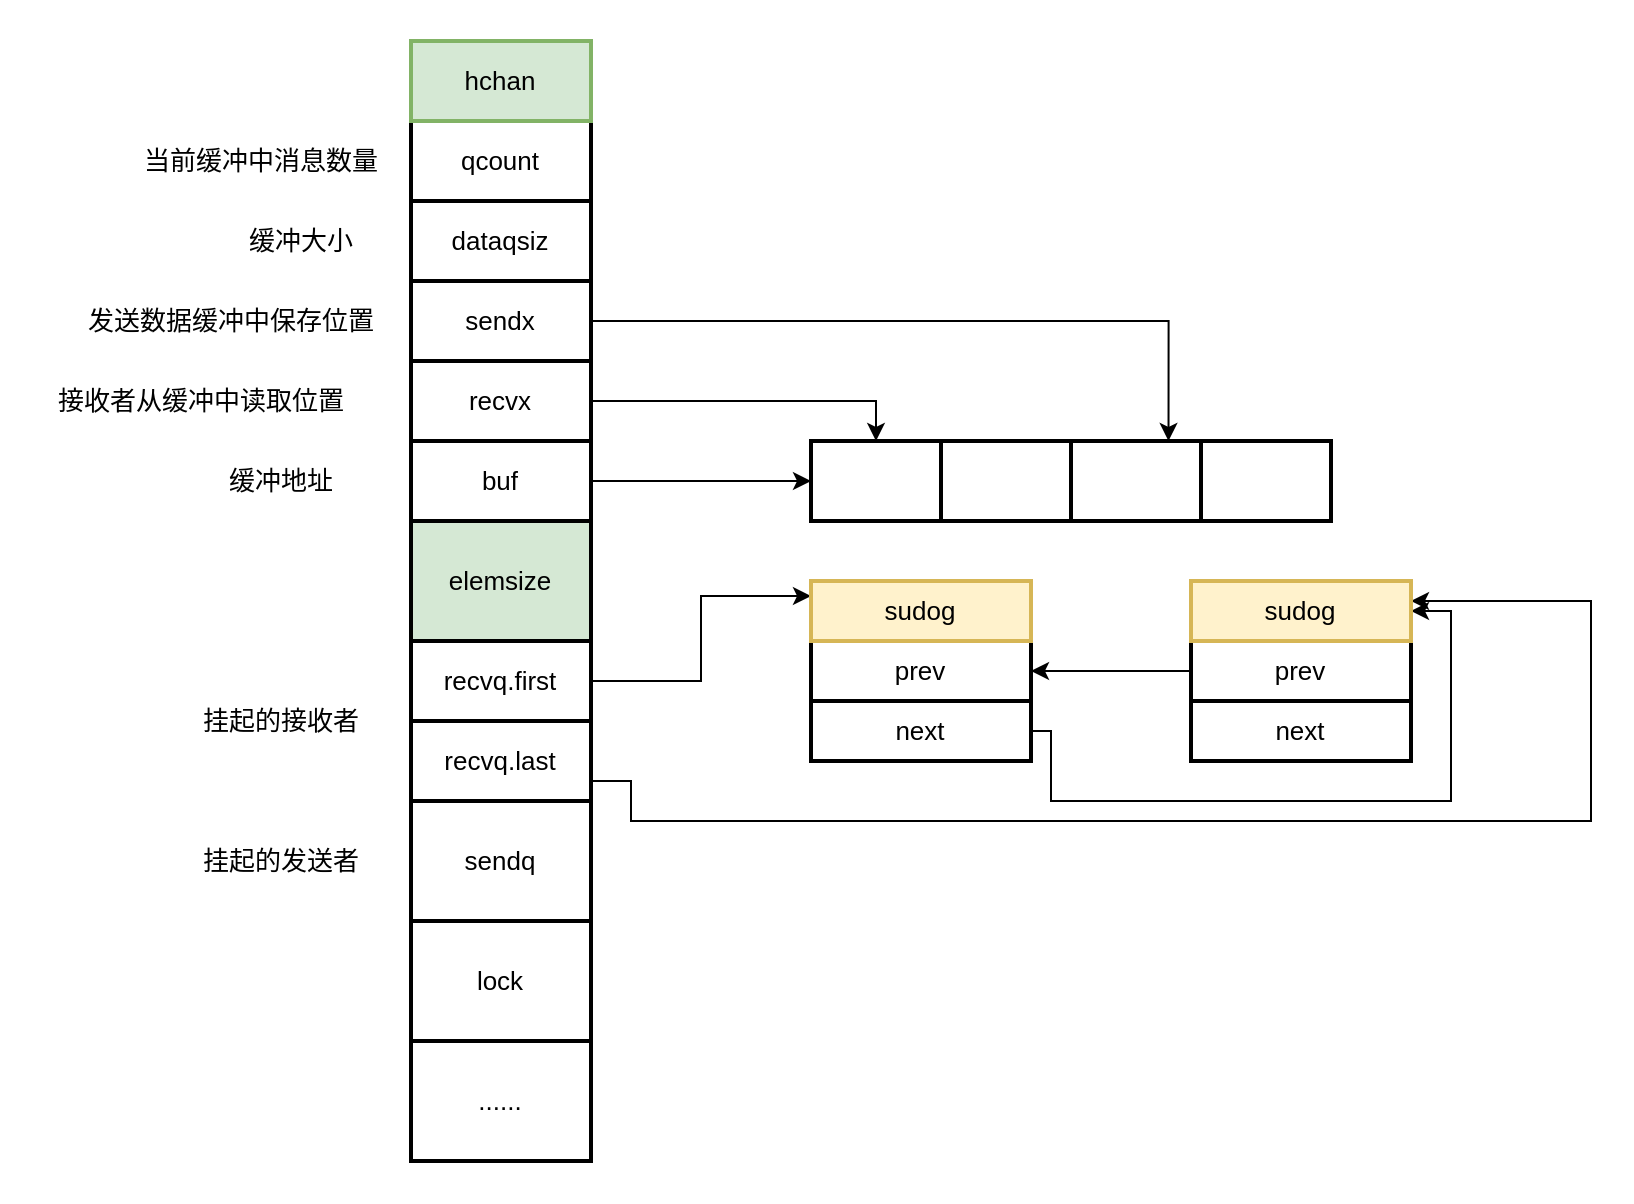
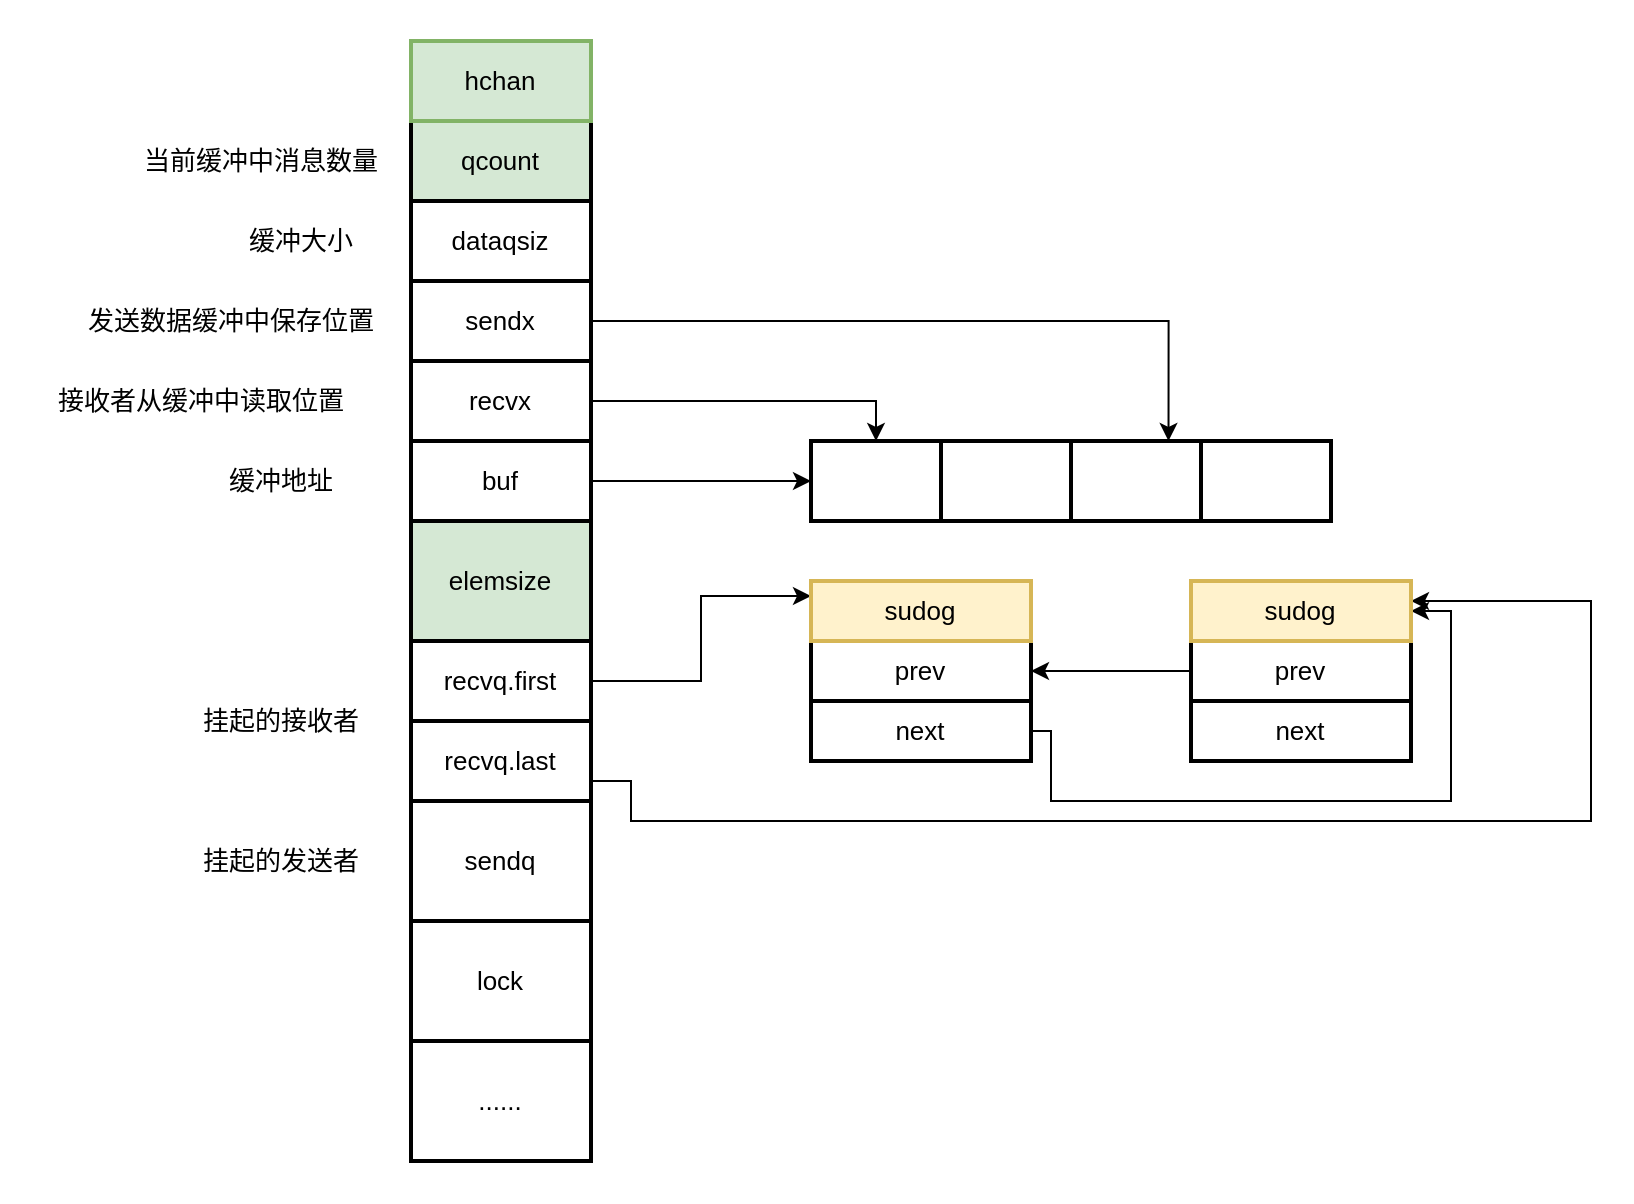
node "qcount": fillcolor #ffffff -> #d5e8d4
